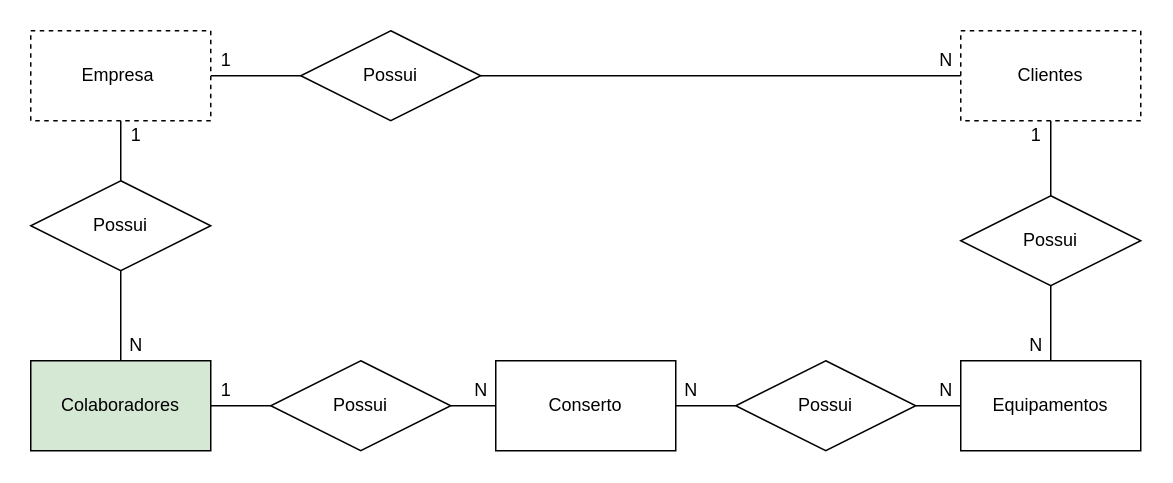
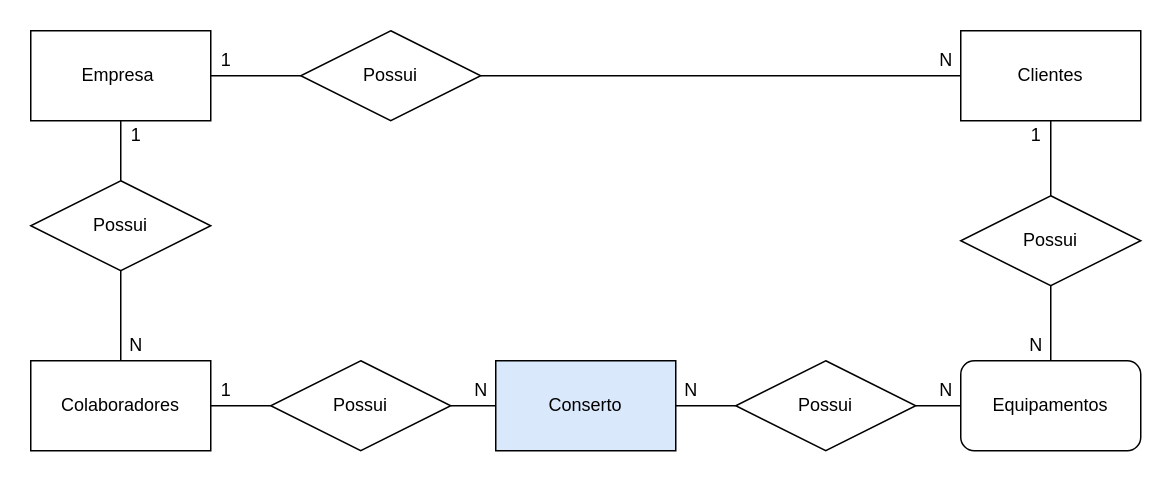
node "Empresa": style dashed -> solid
node "Clientes": style dashed -> solid
node "Colaboradores": fillcolor #d5e8d4 -> #ffffff
node "Conserto": fillcolor #ffffff -> #dae8fc
node "Equipamentos": shape rectangle -> rounded rectangle
